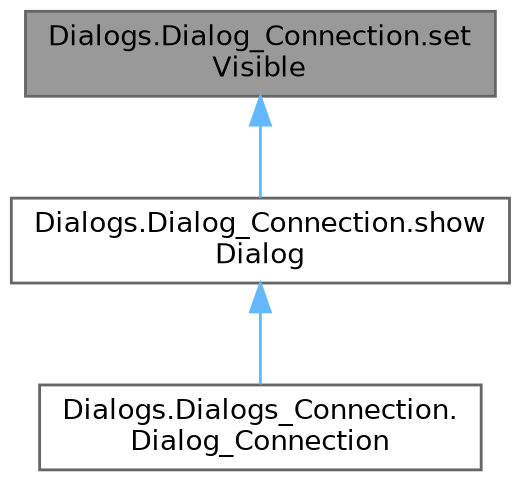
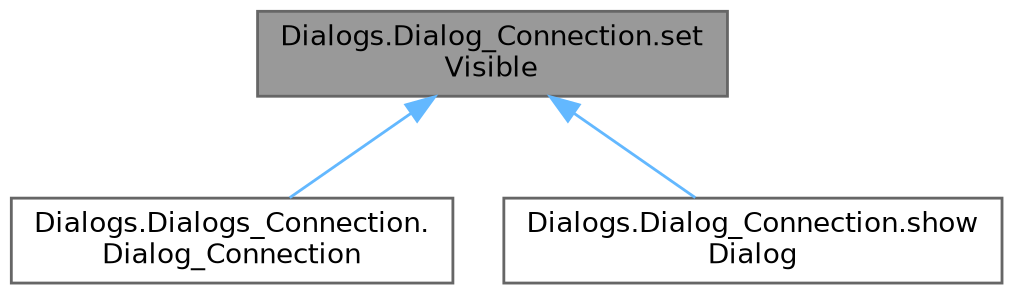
edge "Dialogs.Dialogs_Connection. Dialog_Connection" -> "Dialogs.Dialog_Connection.show Dialog": now "Dialogs.Dialogs_Connection. Dialog_Connection" -> "Dialogs.Dialog_Connection.set Visible"
